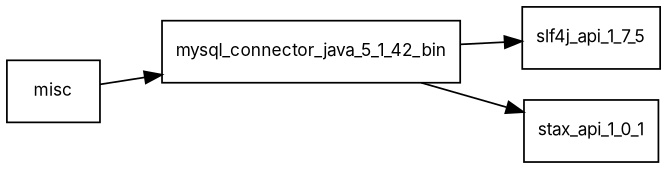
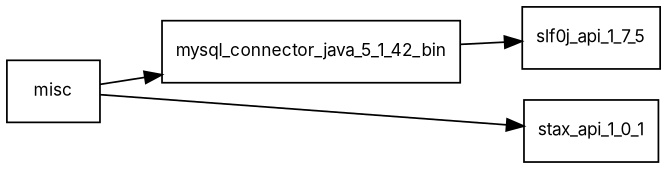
node "slf4j_api_1_7_5": label "slf4j_api_1_7_5" -> "slf0j_api_1_7_5"
edge "mysql_connector_java_5_1_42_bin" -> "stax_api_1_0_1": now "misc" -> "stax_api_1_0_1"
